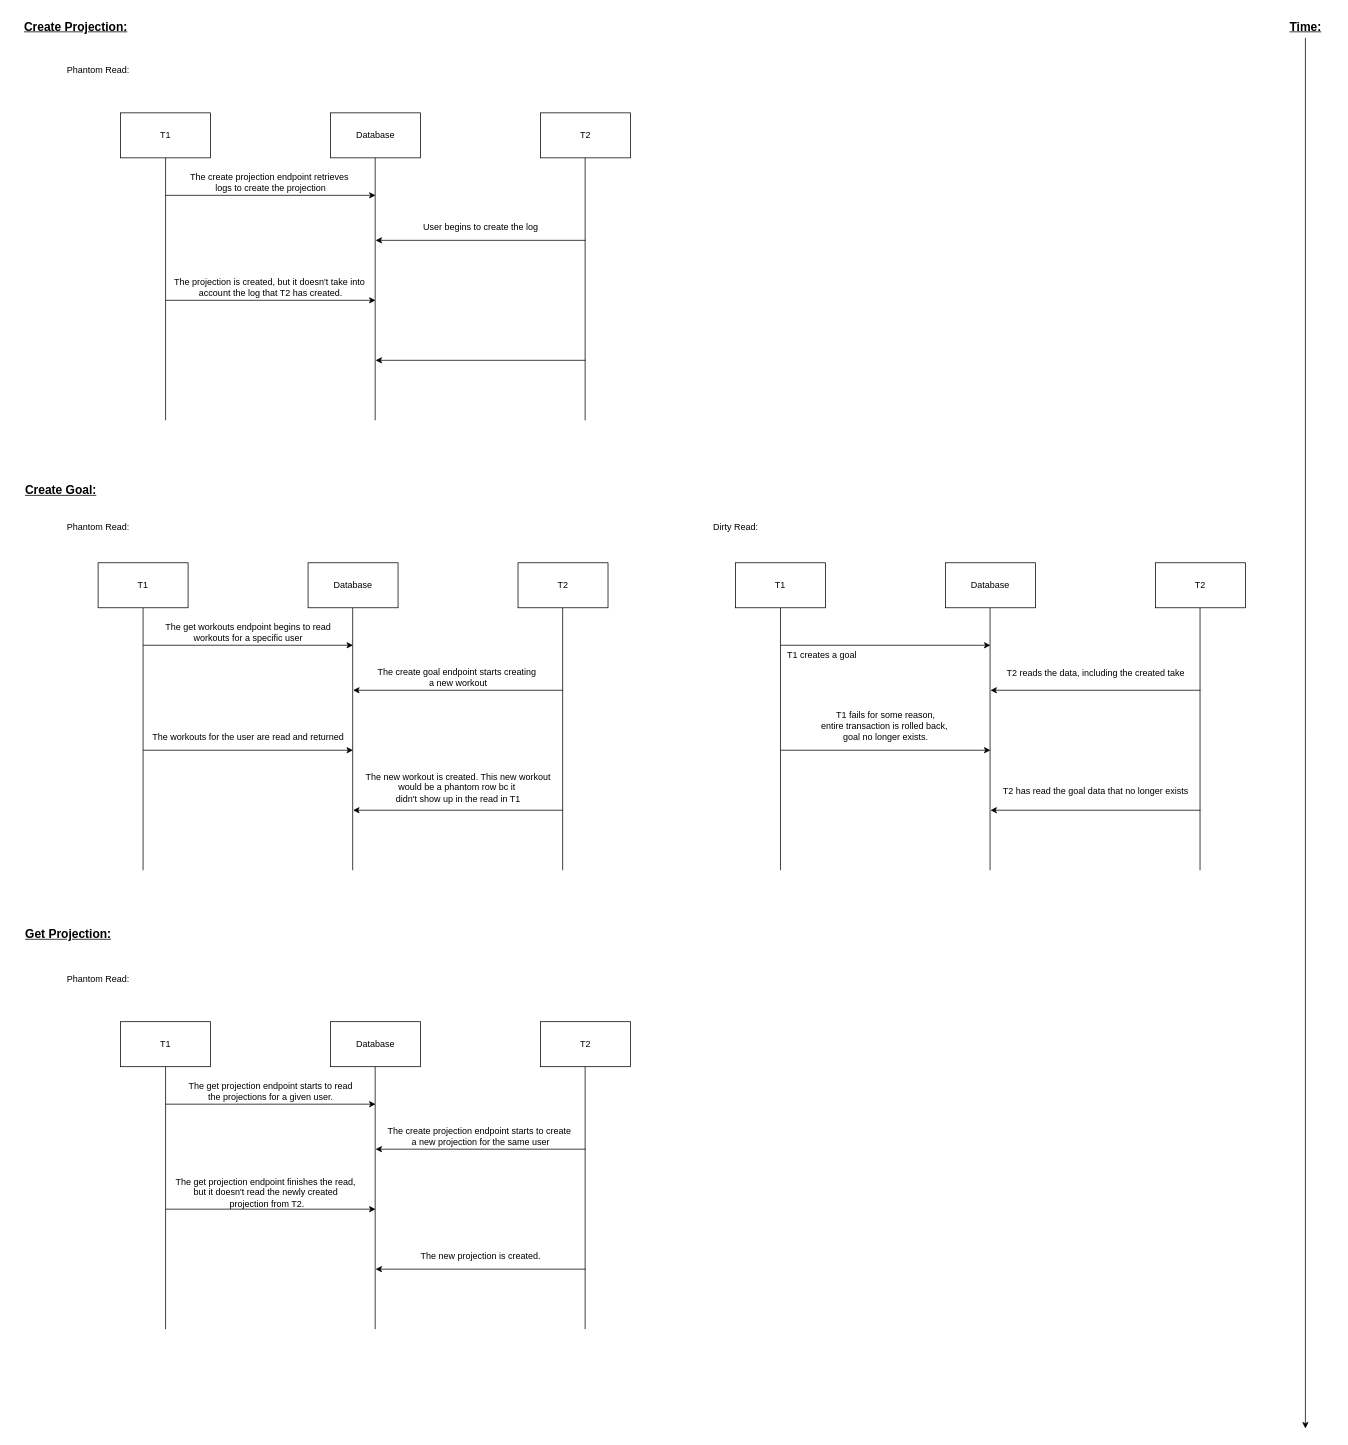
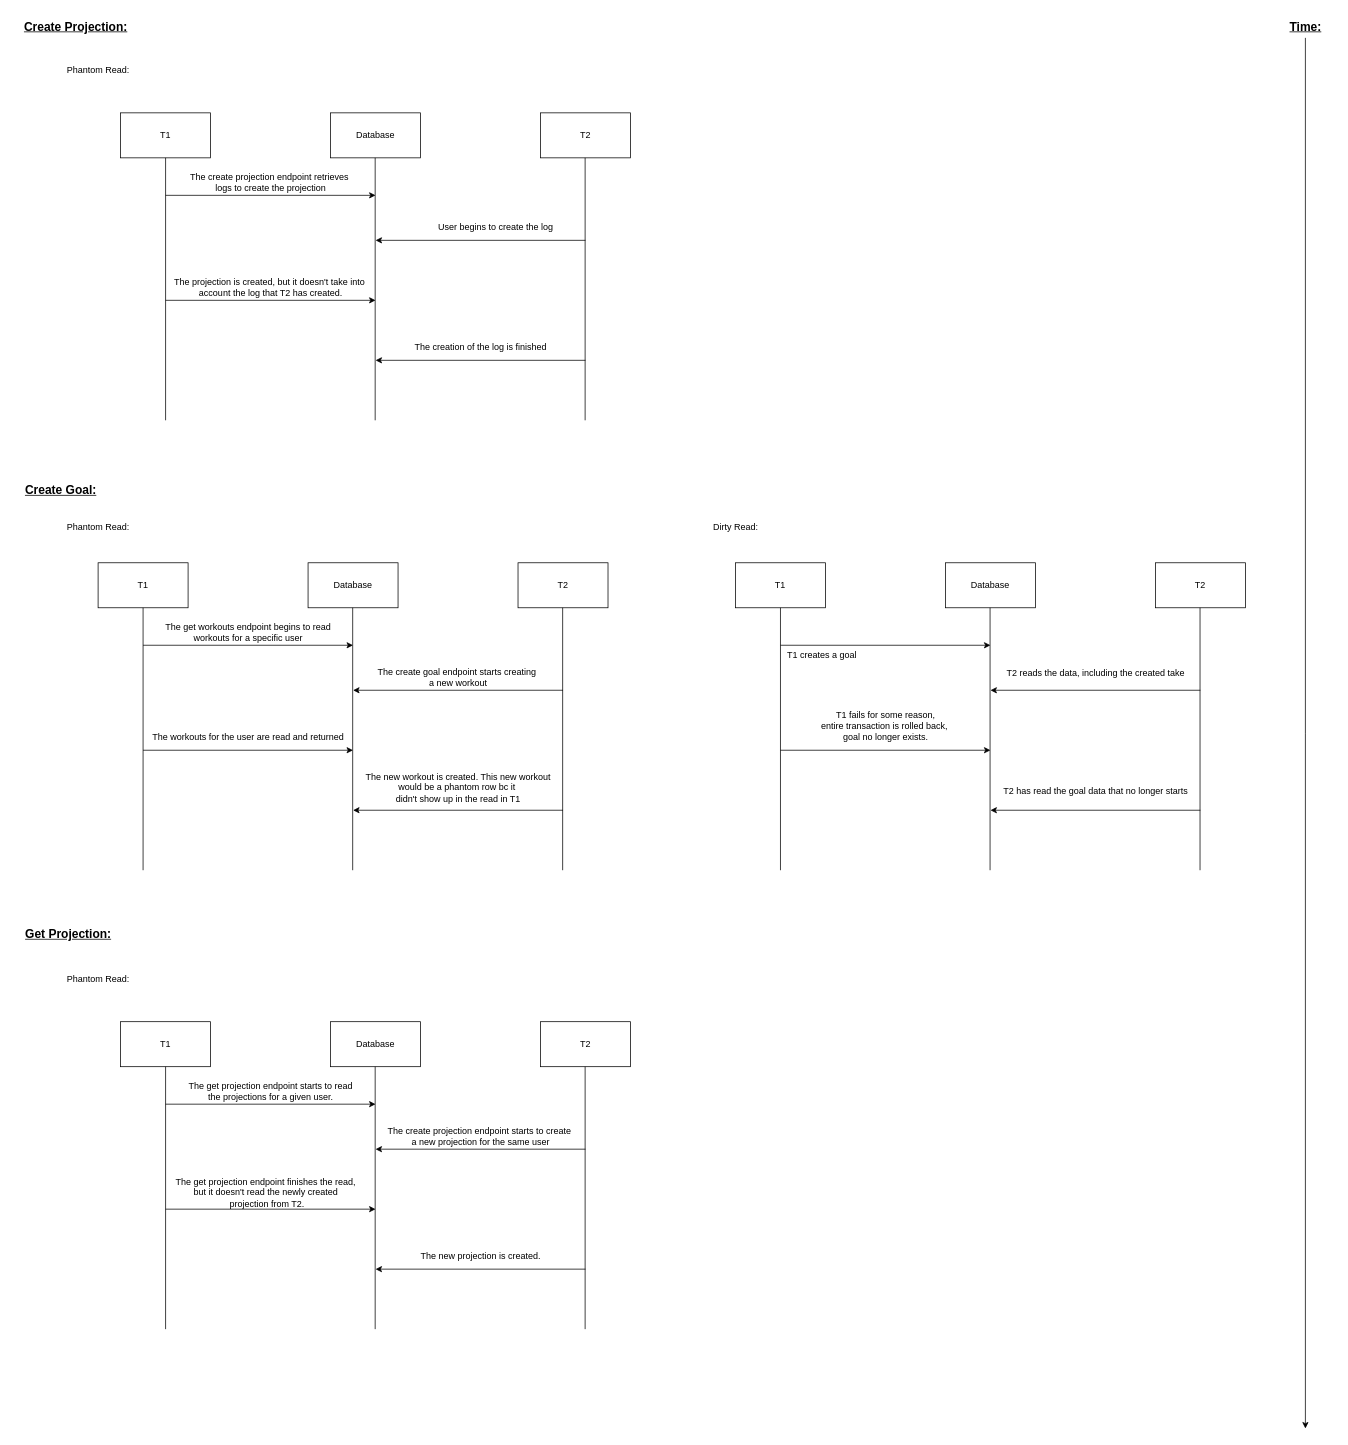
node "User begins to create the log": moved (480, 228) -> (495, 228)
node "The creation of the log is finished": added
node "T2 has read the goal data that no longer exists": label "T2 has read the goal data that no longer exists" -> "T2 has read the goal data that no longer starts"
